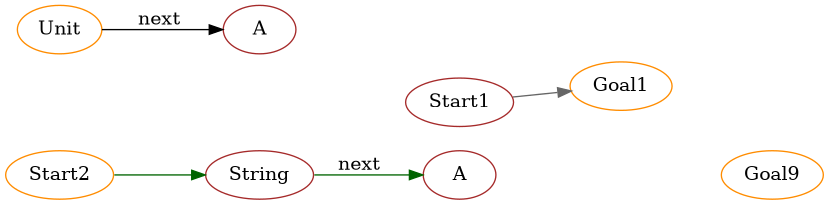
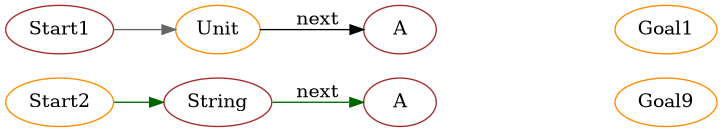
edge "Start1" -> "Goal1": now "Start1" -> "Unit"
